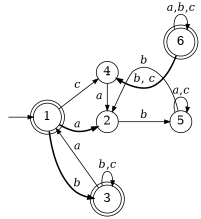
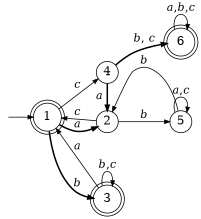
edge "6" -> "4": reversed
edge "4" -> "2": style solid -> bold
edge "2" -> "1": added, label "c"
